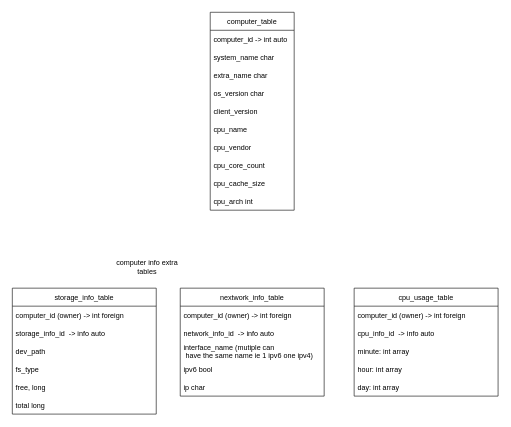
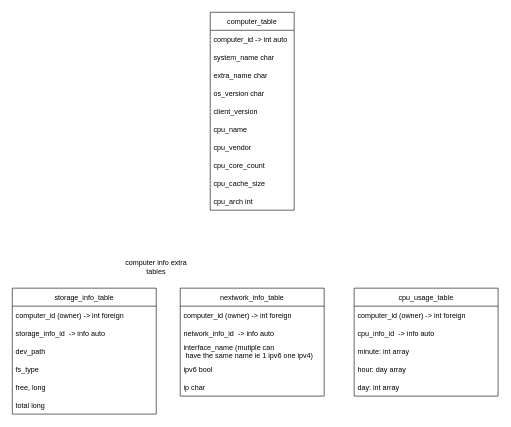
node "computer info extra tables": moved (147, 267) -> (156, 267)
node "hour: int array": label "hour: int array" -> "hour: day array"
